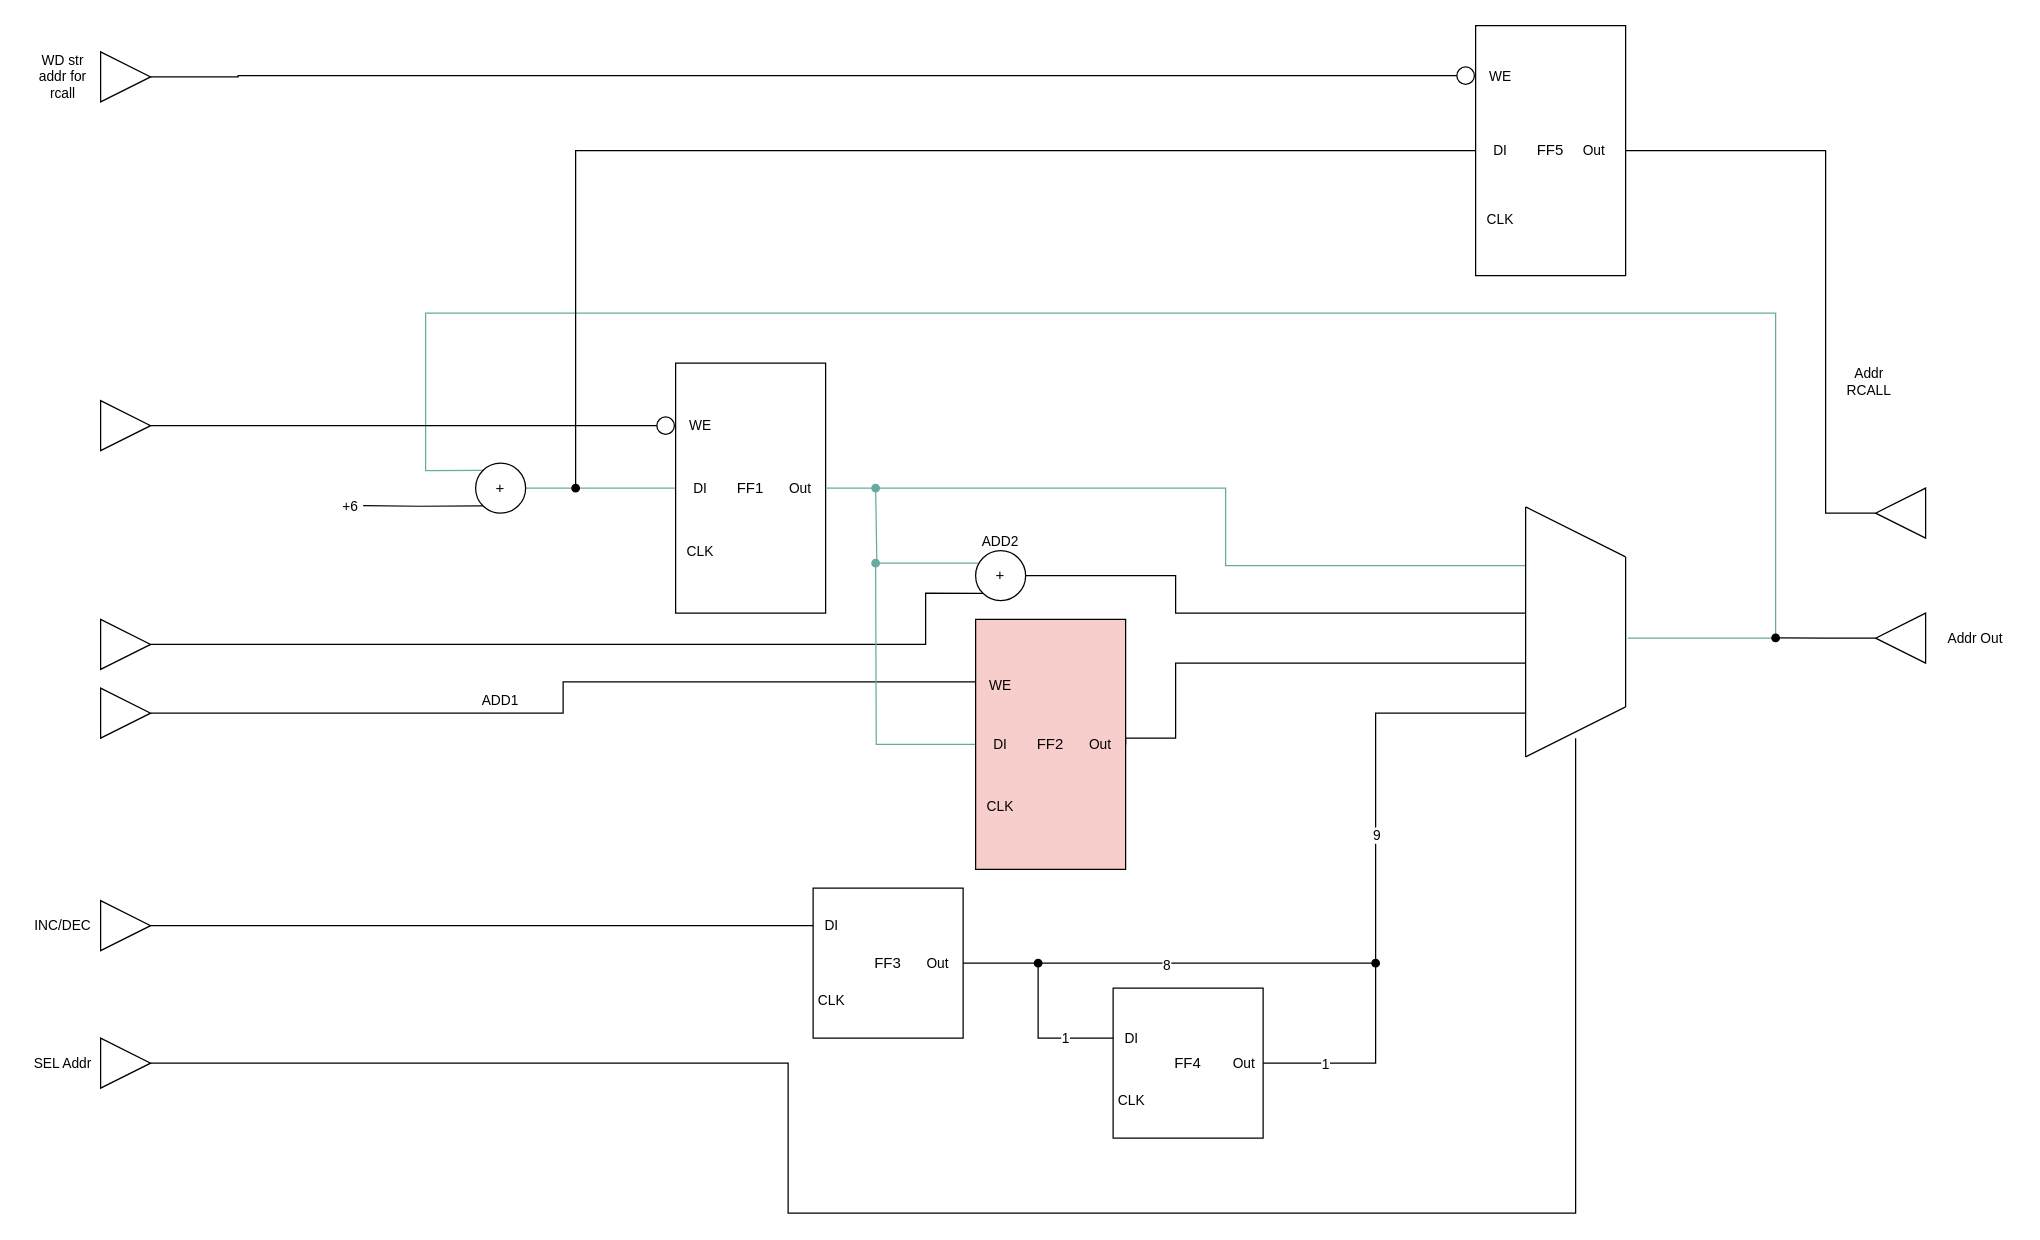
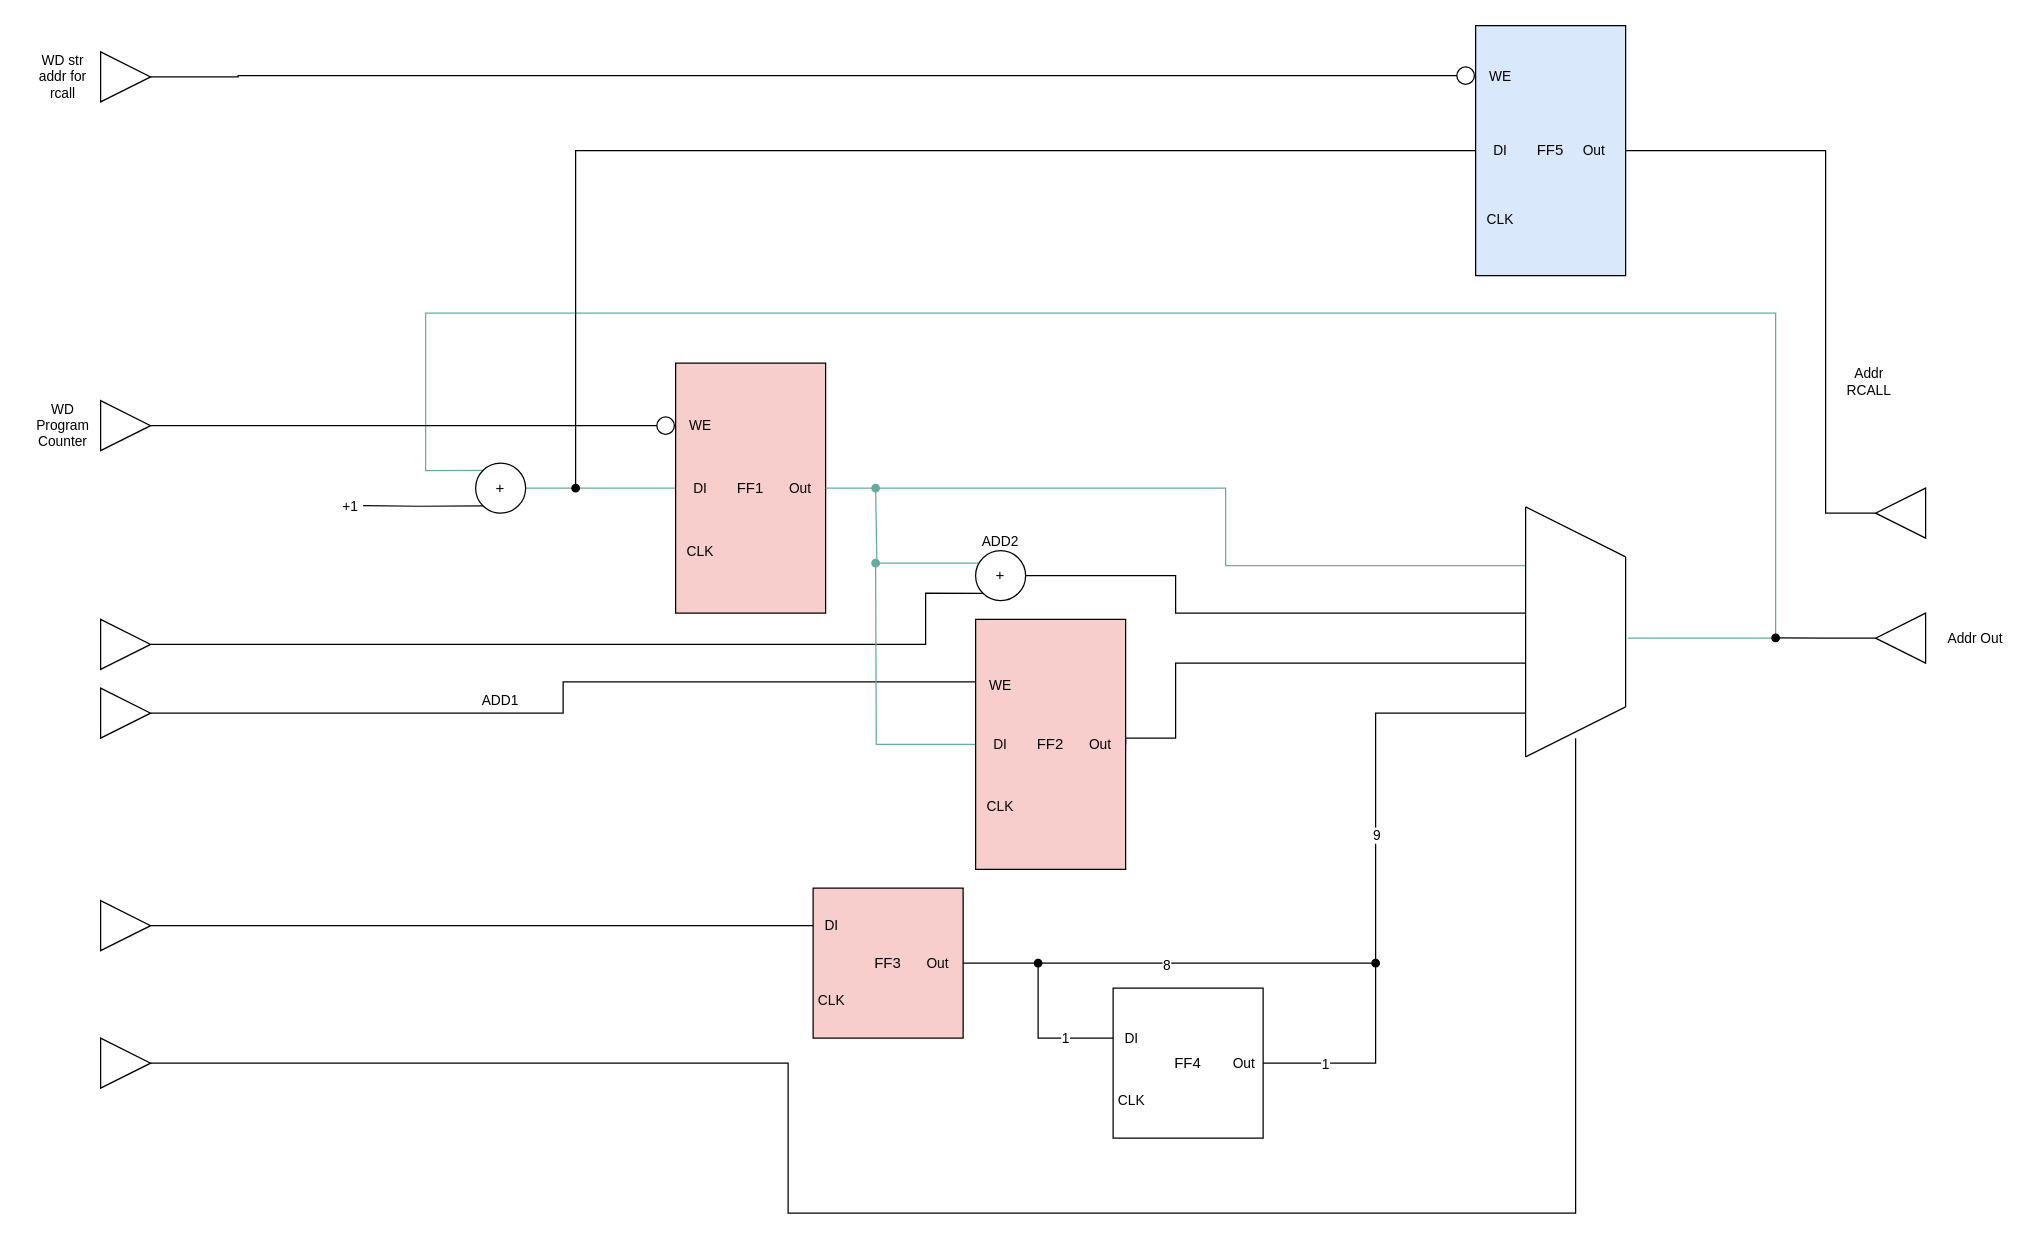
node "FF5": fillcolor #ffffff -> #dae8fc
node "WD Program Counter": added
node "FF1": fillcolor #ffffff -> #f8cecc
node "+6": label "+6" -> "+1"
node "INC/DEC": removed
node "FF3": fillcolor #ffffff -> #f8cecc
node "SEL Addr": removed
